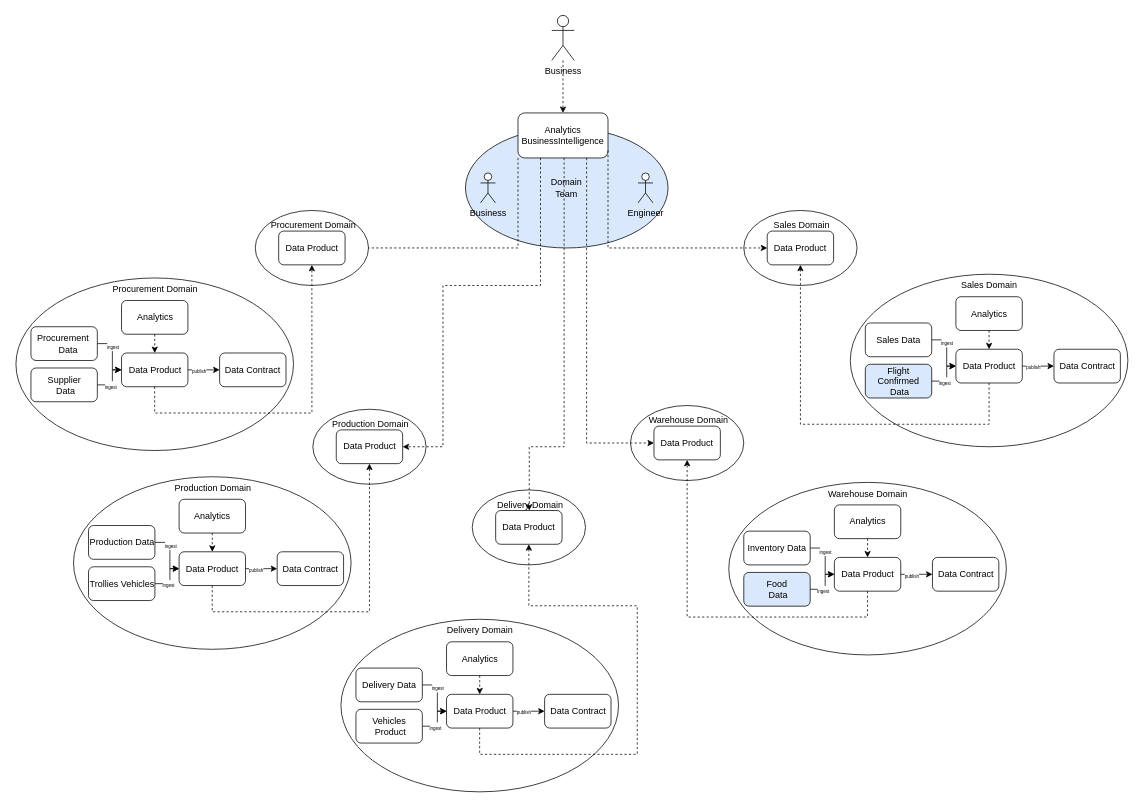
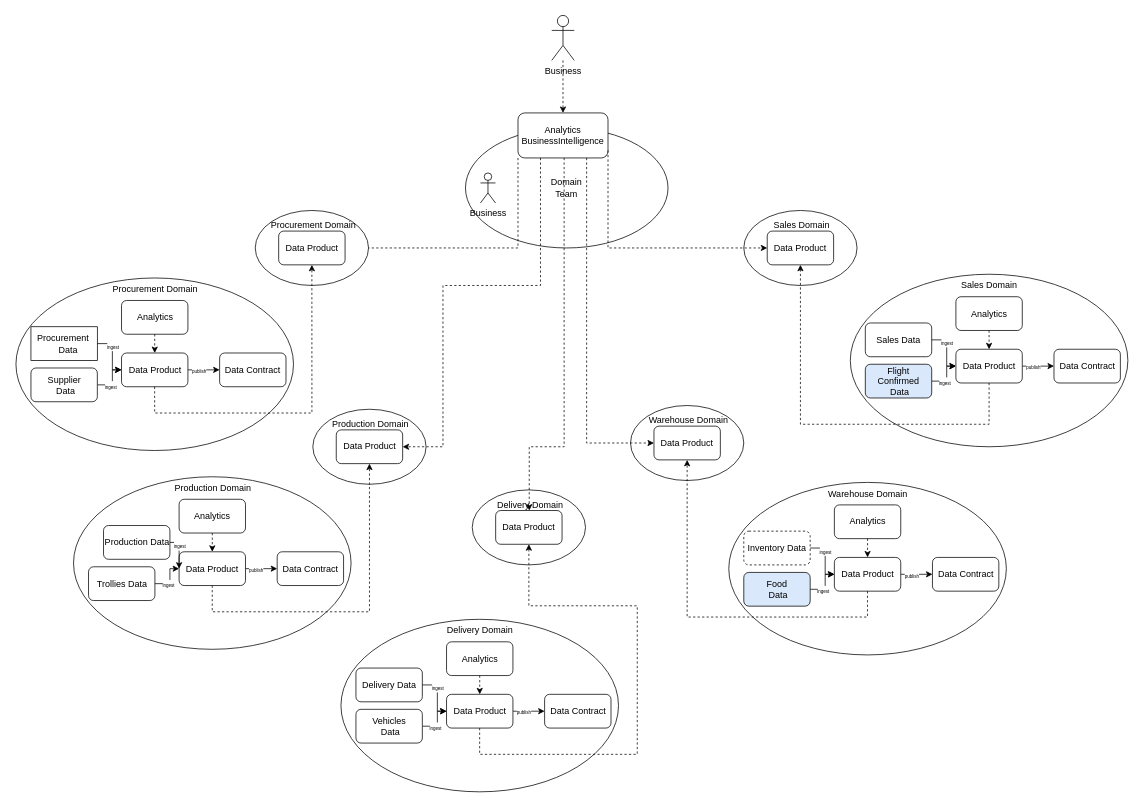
node "Domain Team": fillcolor #dae8fc -> #ffffff
node "Engineer": removed
node "Procurement Data": shape rounded rectangle -> rectangle
node "Production Data": moved (122, 542) -> (137, 542)
node "Inventory Data": style solid -> dashed
node "Trollies Vehicles": label "Trollies Vehicles" -> "Trollies Data"
node "Vehicles Product": label "Vehicles Product" -> "Vehicles Data"
